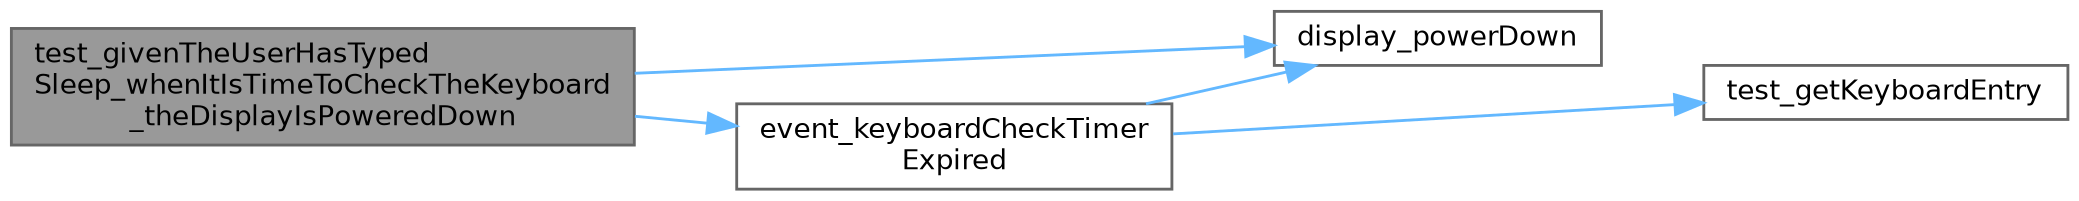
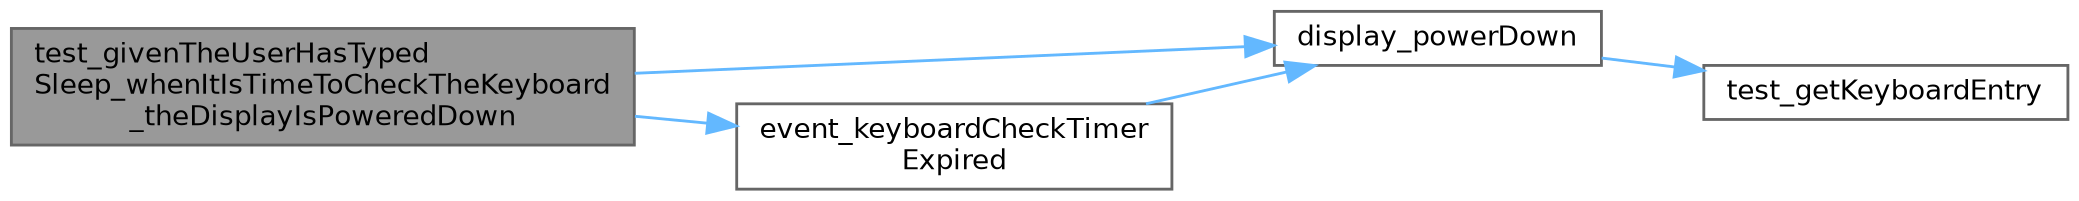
edge "event_keyboardCheckTimer Expired" -> "test_getKeyboardEntry": now "display_powerDown" -> "test_getKeyboardEntry"
